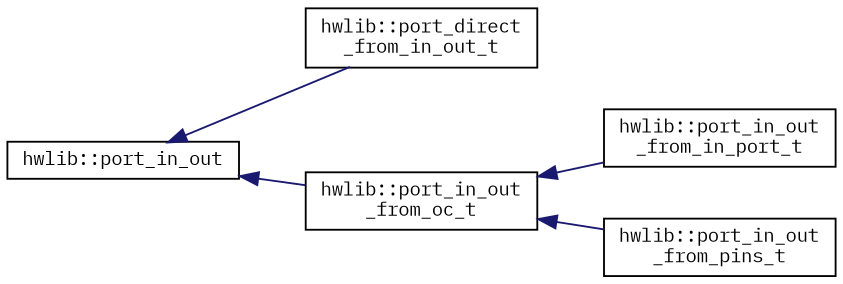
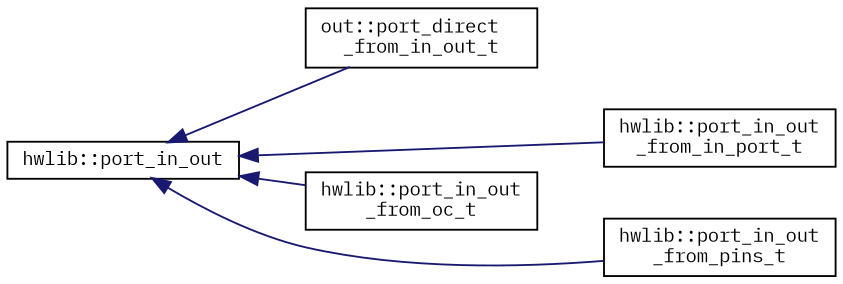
node "hwlib::port_direct _from_in_out_t": label "hwlib::port_direct _from_in_out_t" -> "out::port_direct _from_in_out_t"
edge "hwlib::port_in_out _from_in_port_t" -> "hwlib::port_in_out _from_oc_t": now "hwlib::port_in_out _from_in_port_t" -> "hwlib::port_in_out"
edge "hwlib::port_in_out _from_pins_t" -> "hwlib::port_in_out _from_oc_t": now "hwlib::port_in_out _from_pins_t" -> "hwlib::port_in_out"
